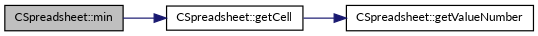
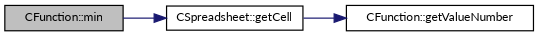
node "CSpreadsheet::min": label "CSpreadsheet::min" -> "CFunction::min"
node "CSpreadsheet::getValueNumber": label "CSpreadsheet::getValueNumber" -> "CFunction::getValueNumber"
